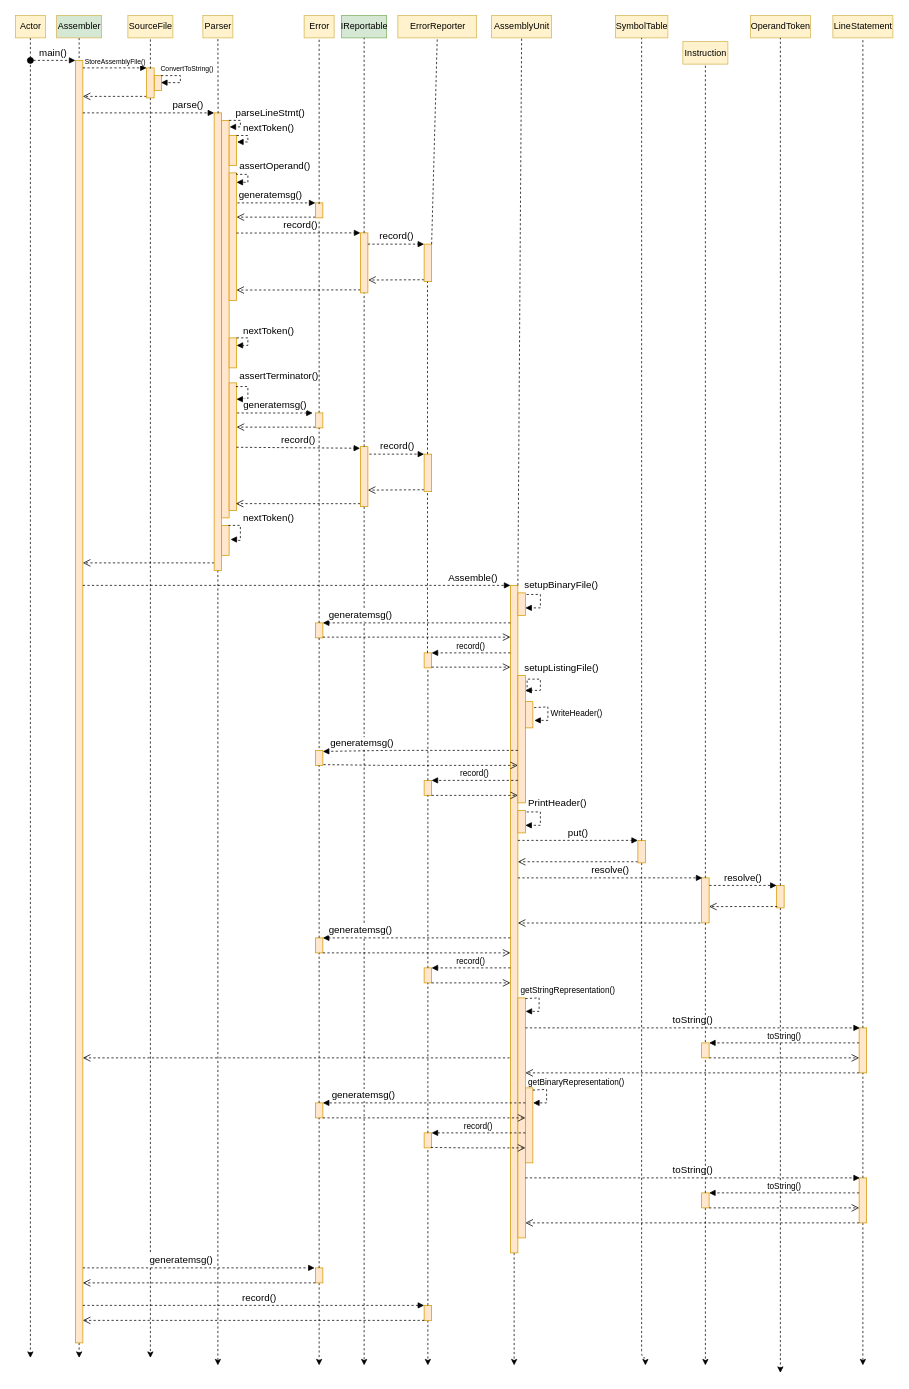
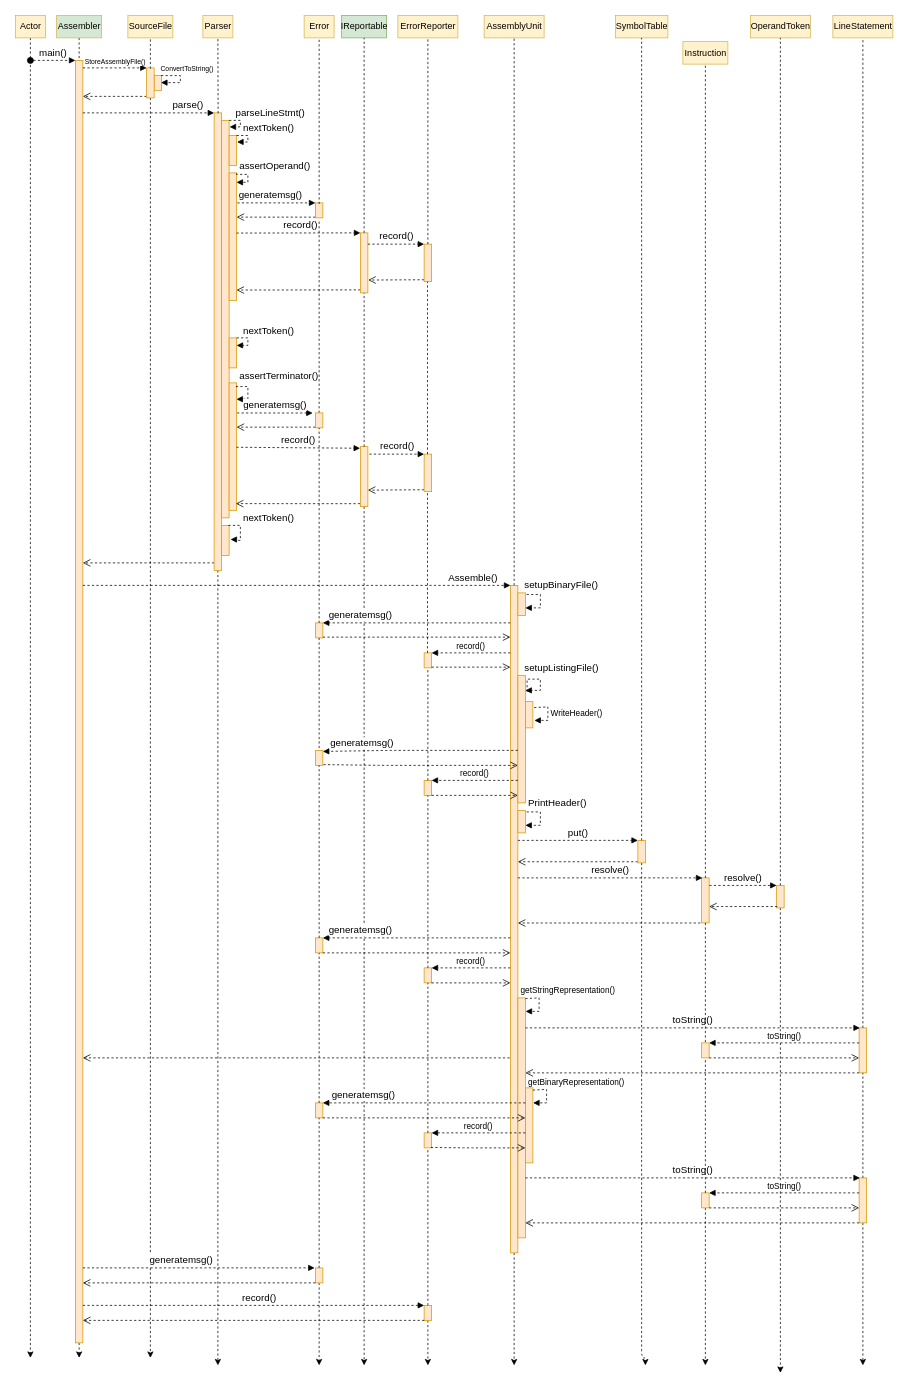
node "ErrorReporter": size 79x23 -> 60x23
node "AssemblyUnit": moved (522, 27) -> (514, 27)
